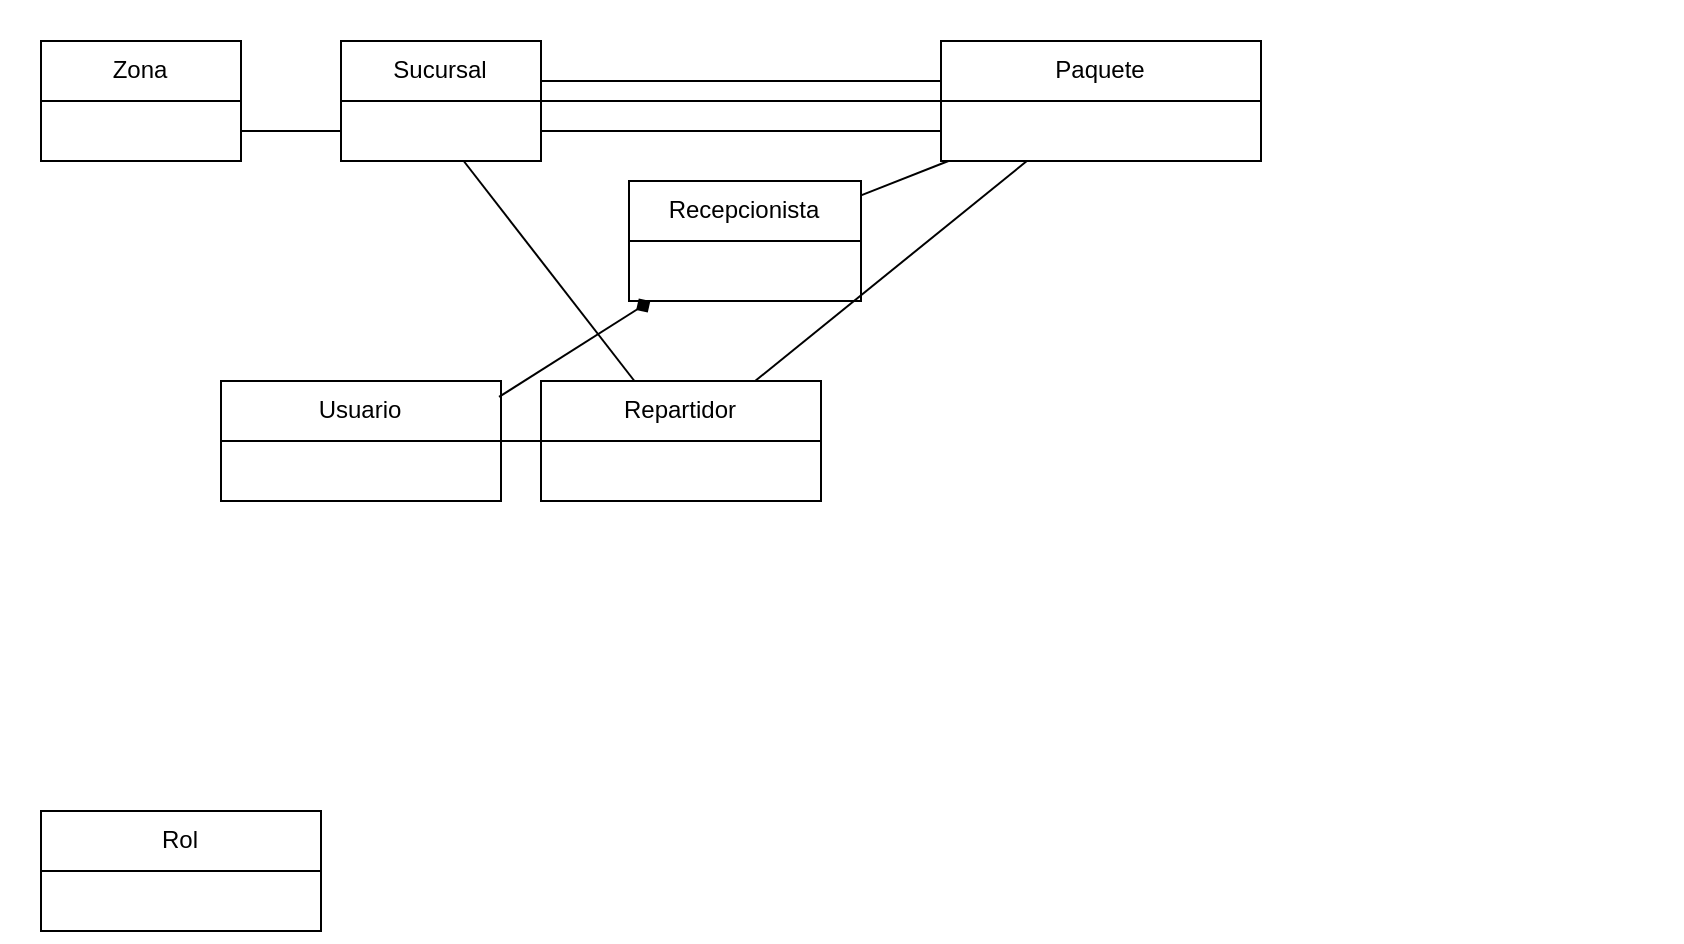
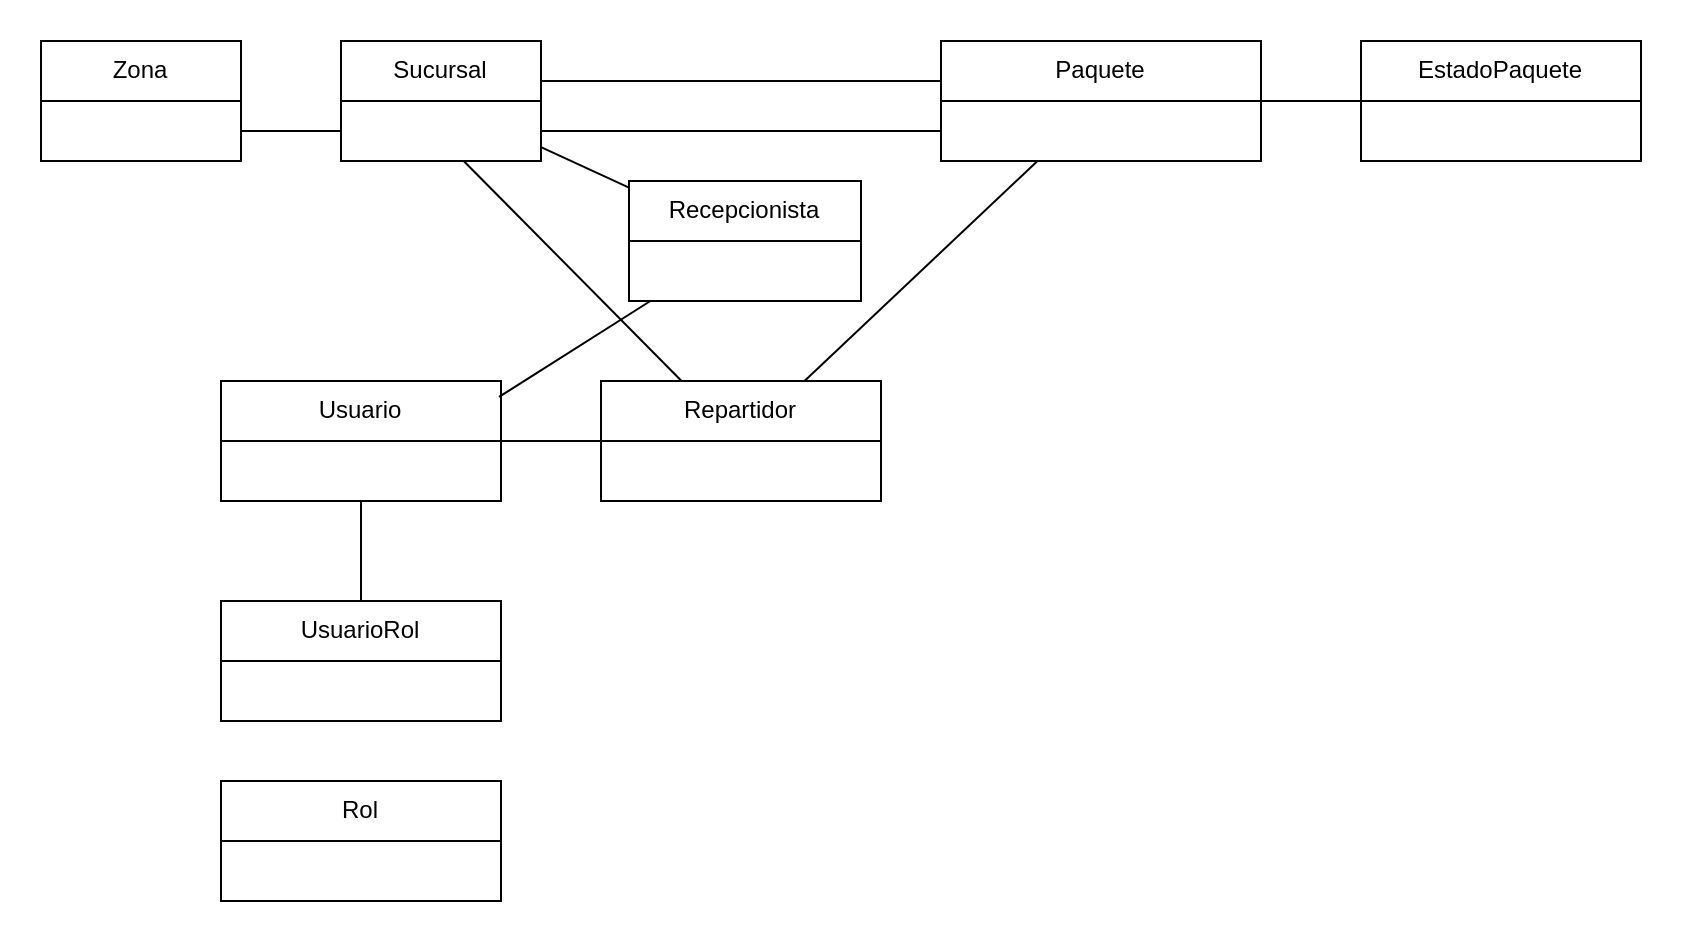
edge "Sucursal" -- "Paquete": now "Sucursal" -- "Recepcionista"
edge "Paquete" -- "EstadoPaquete": added
node "EstadoPaquete": added
edge "Paquete" -- "Recepcionista": removed
edge "Usuario" -> "Recepcionista": arrowhead diamond -> none
node "Repartidor": moved (681, 441) -> (741, 441)
edge "Usuario" -- "UsuarioRol": added
node "UsuarioRol": added
node "Rol": moved (181, 871) -> (361, 841)
